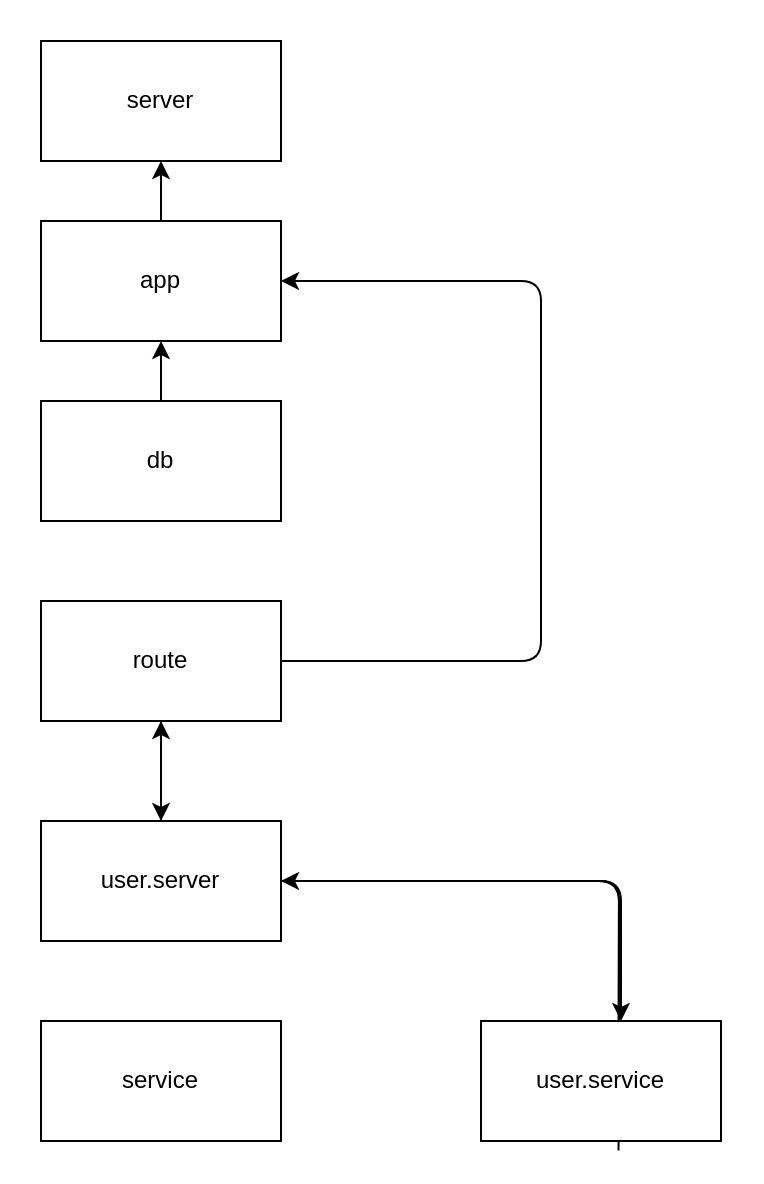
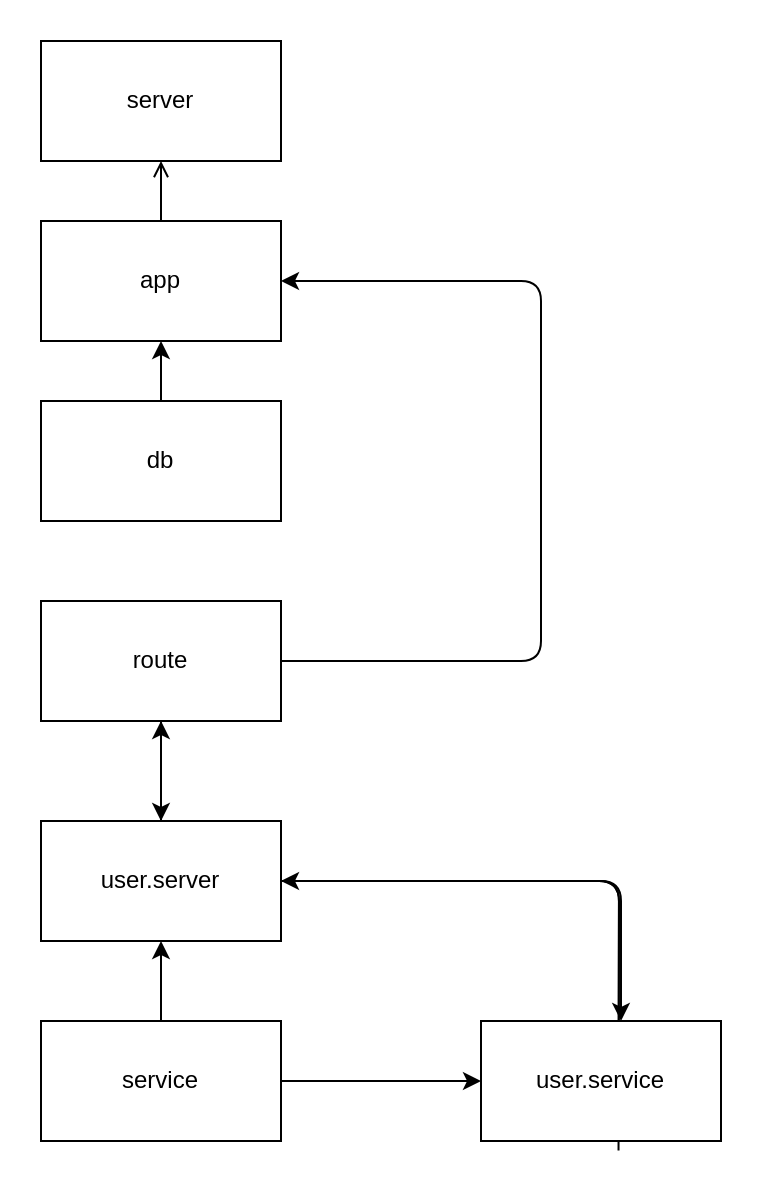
edge "app" -> "server": arrowhead classic -> open
edge "service" -> "user.server": added
edge "service" -> "user.service": added
